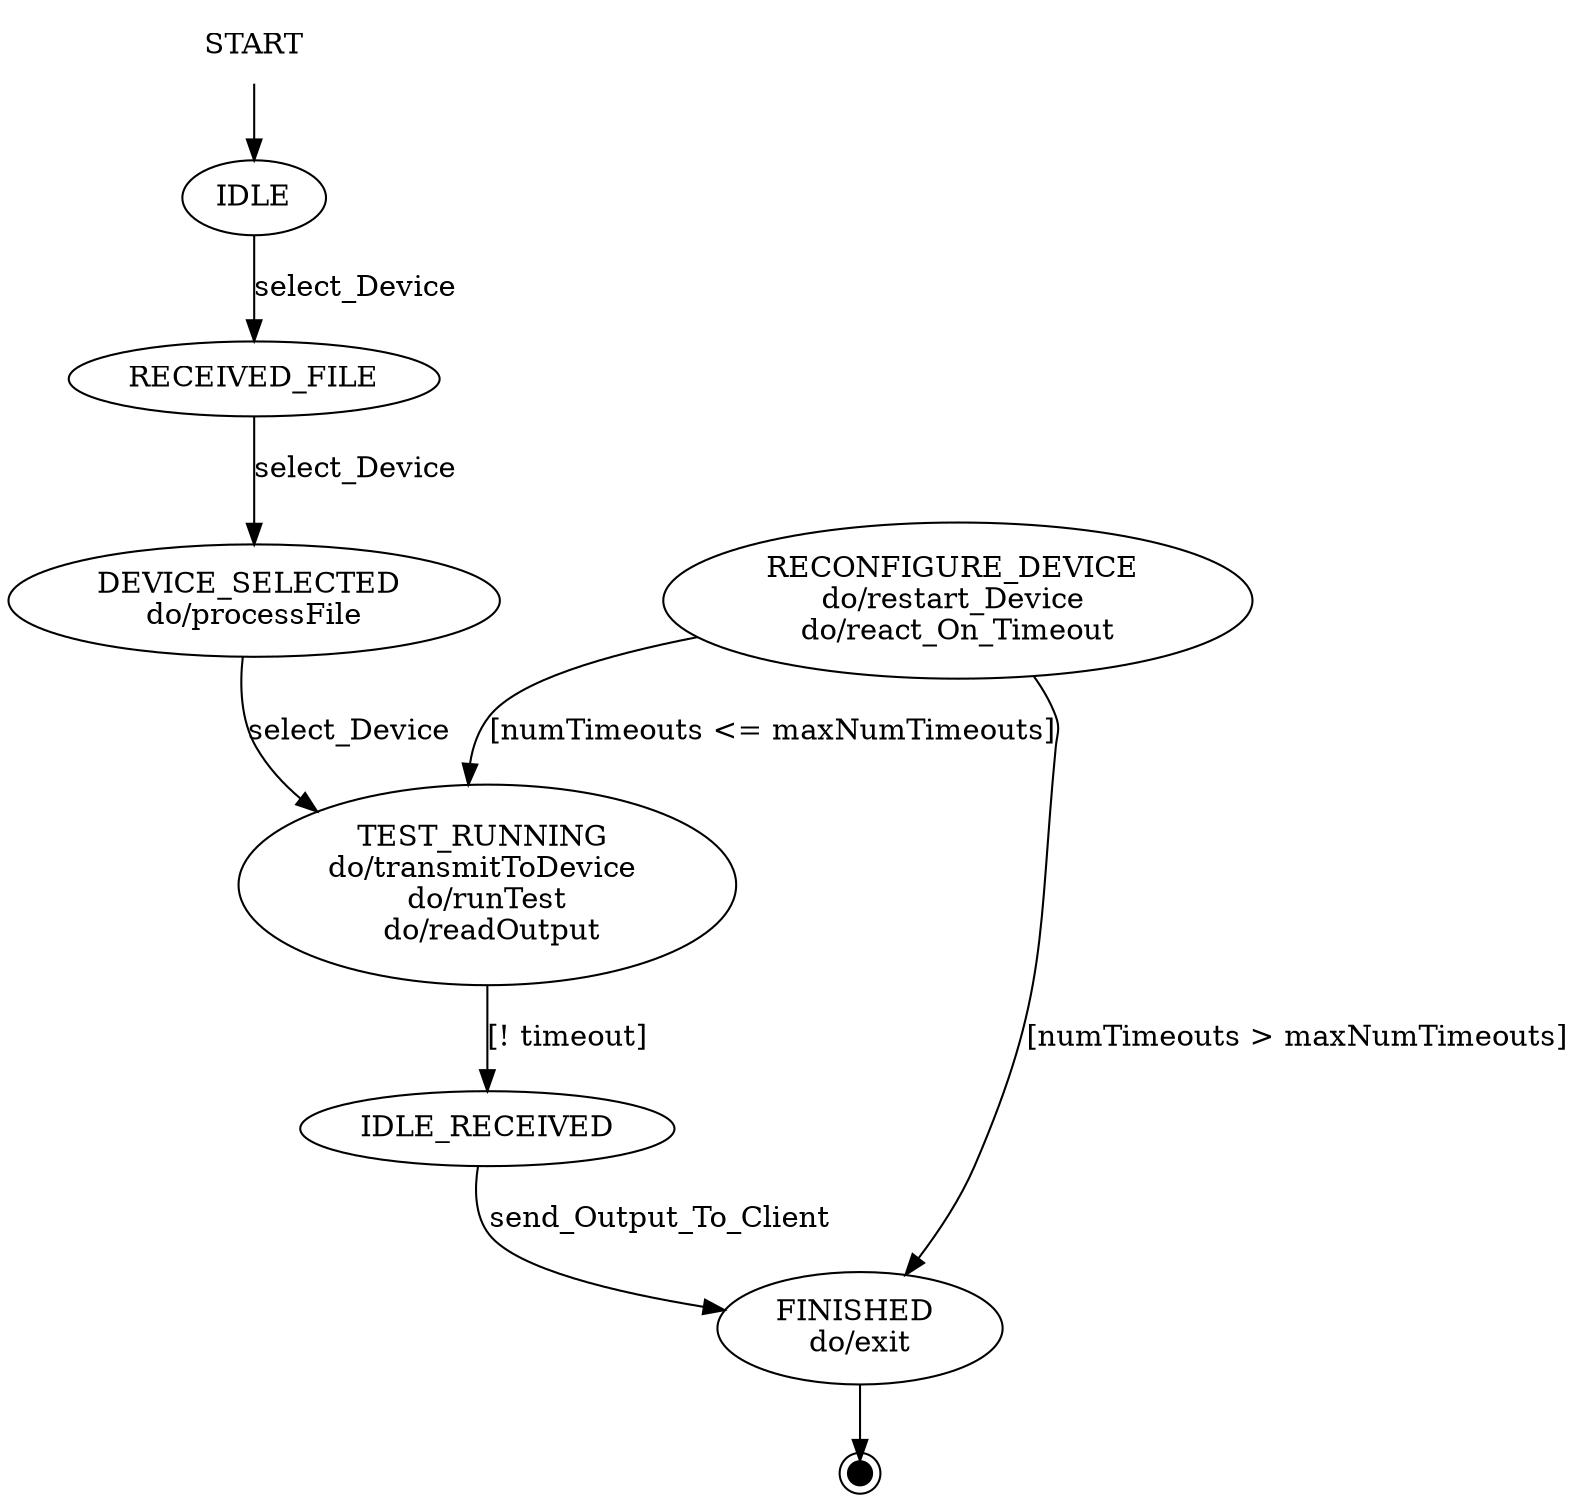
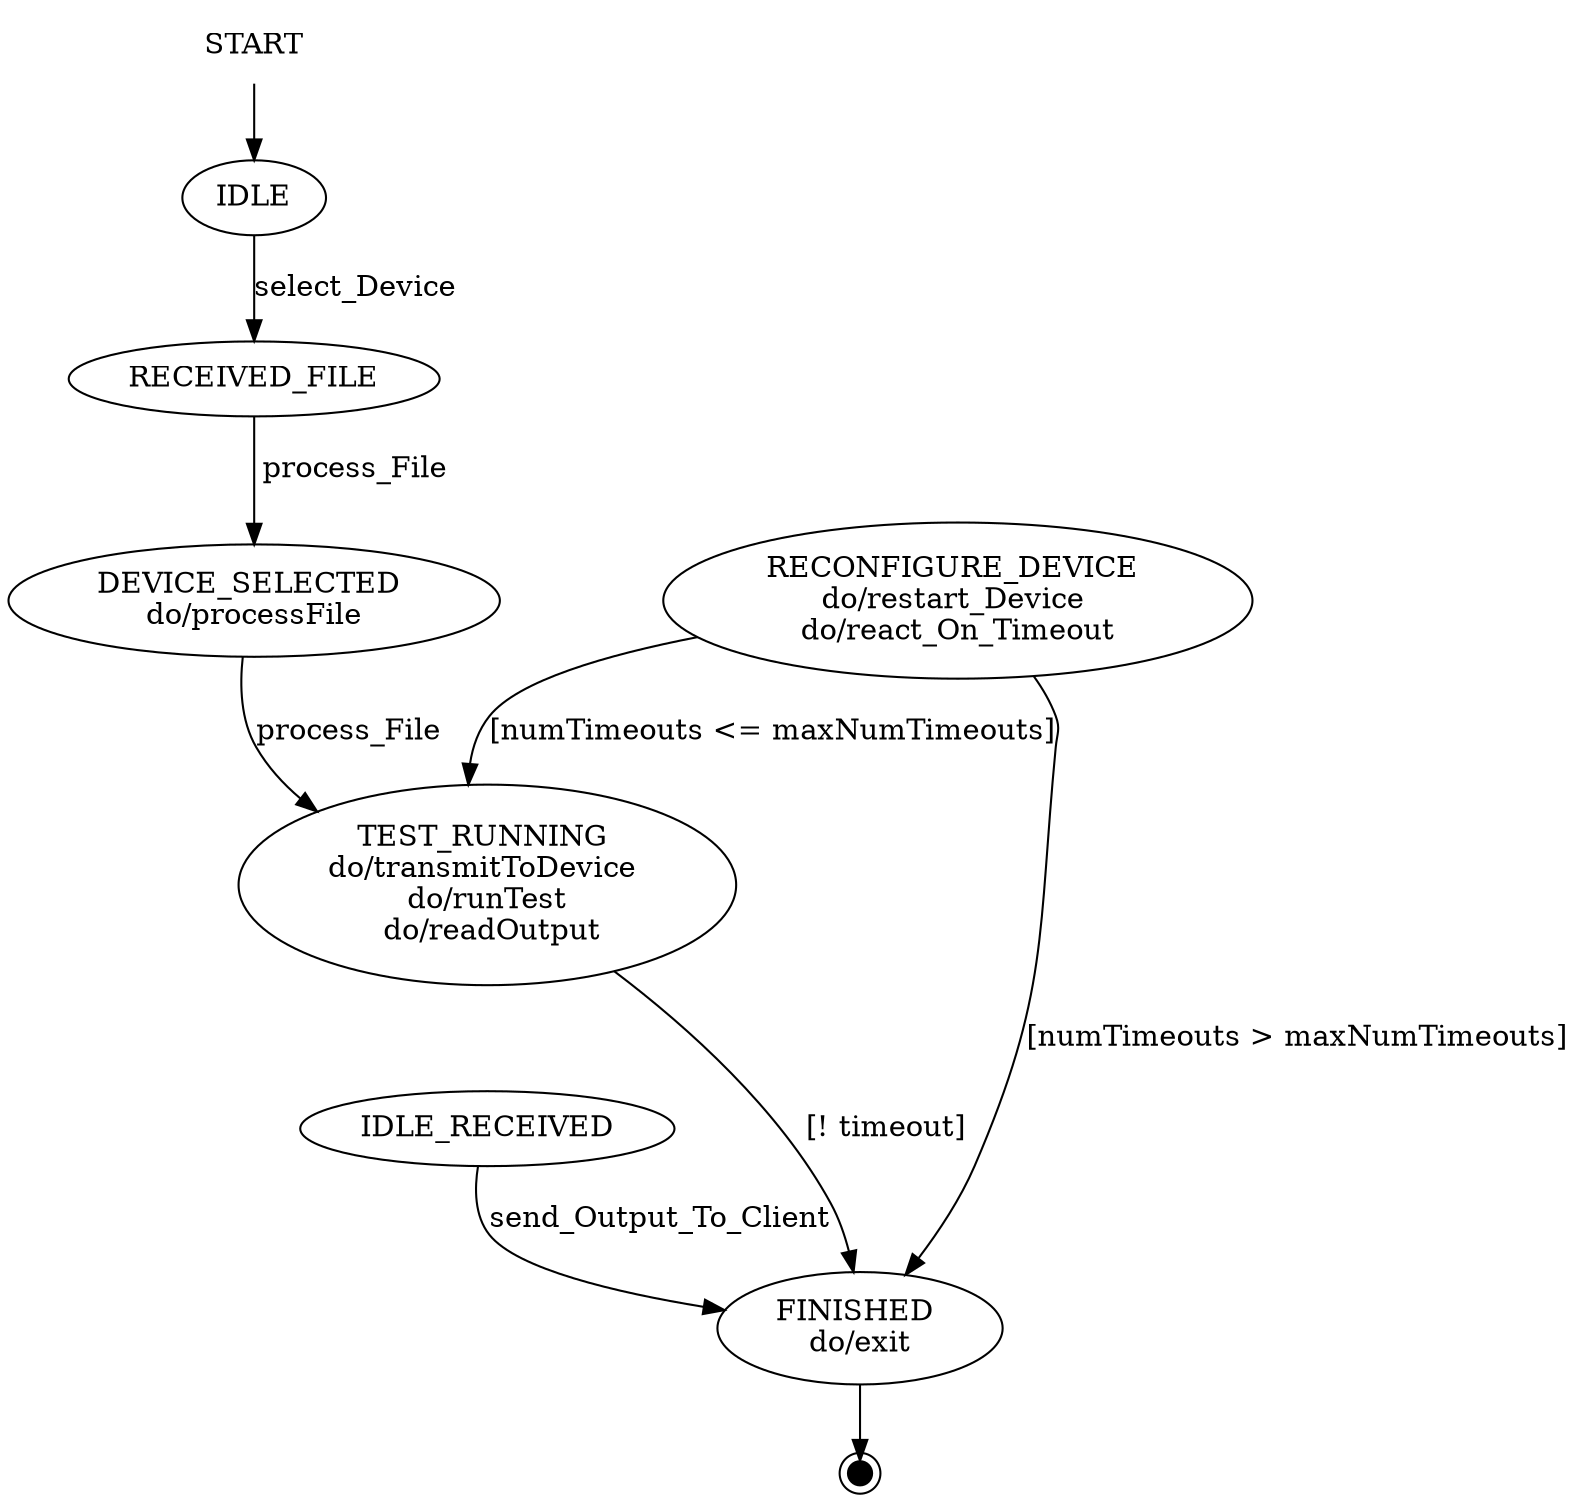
edge "RECEIVED_FILE" -> "DEVICE_SELECTED do/processFile": label "select_Device" -> "process_File"
edge "DEVICE_SELECTED do/processFile" -> "TEST_RUNNING do/transmitToDevice do/runTest do/readOutput": label "select_Device" -> "process_File"
edge "TEST_RUNNING do/transmitToDevice do/runTest do/readOutput" -> "IDLE_RECEIVED": now "TEST_RUNNING do/transmitToDevice do/runTest do/readOutput" -> "FINISHED do/exit"
